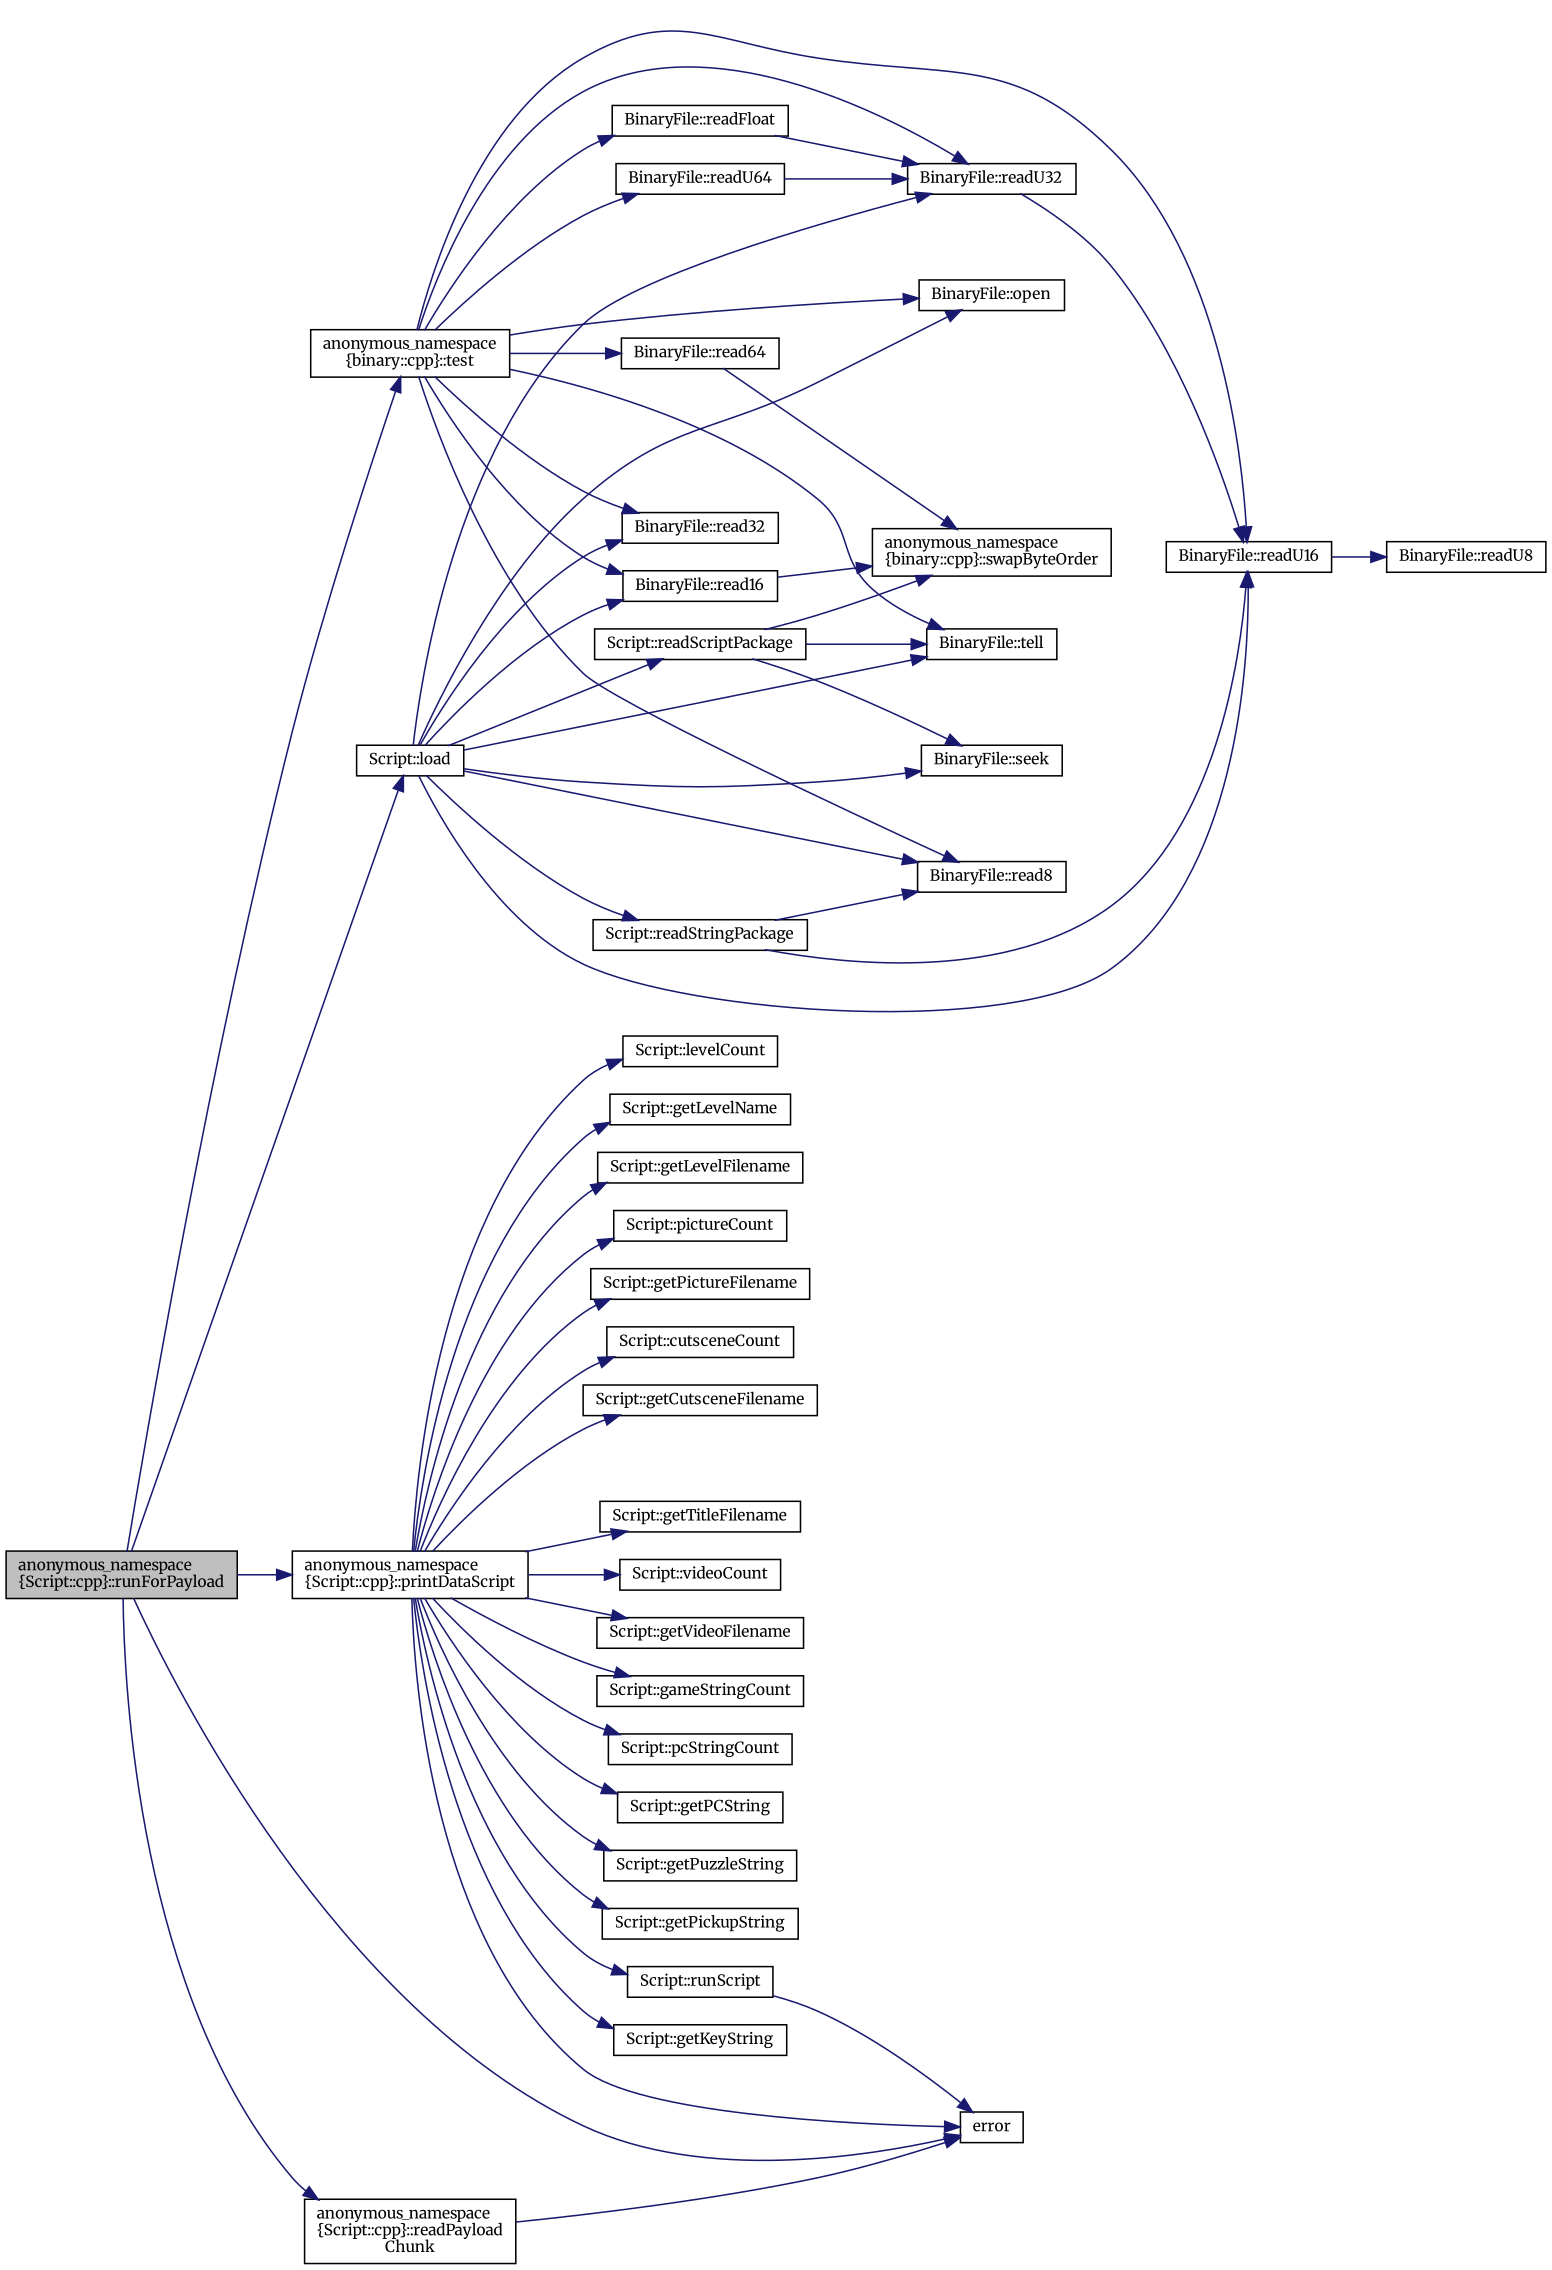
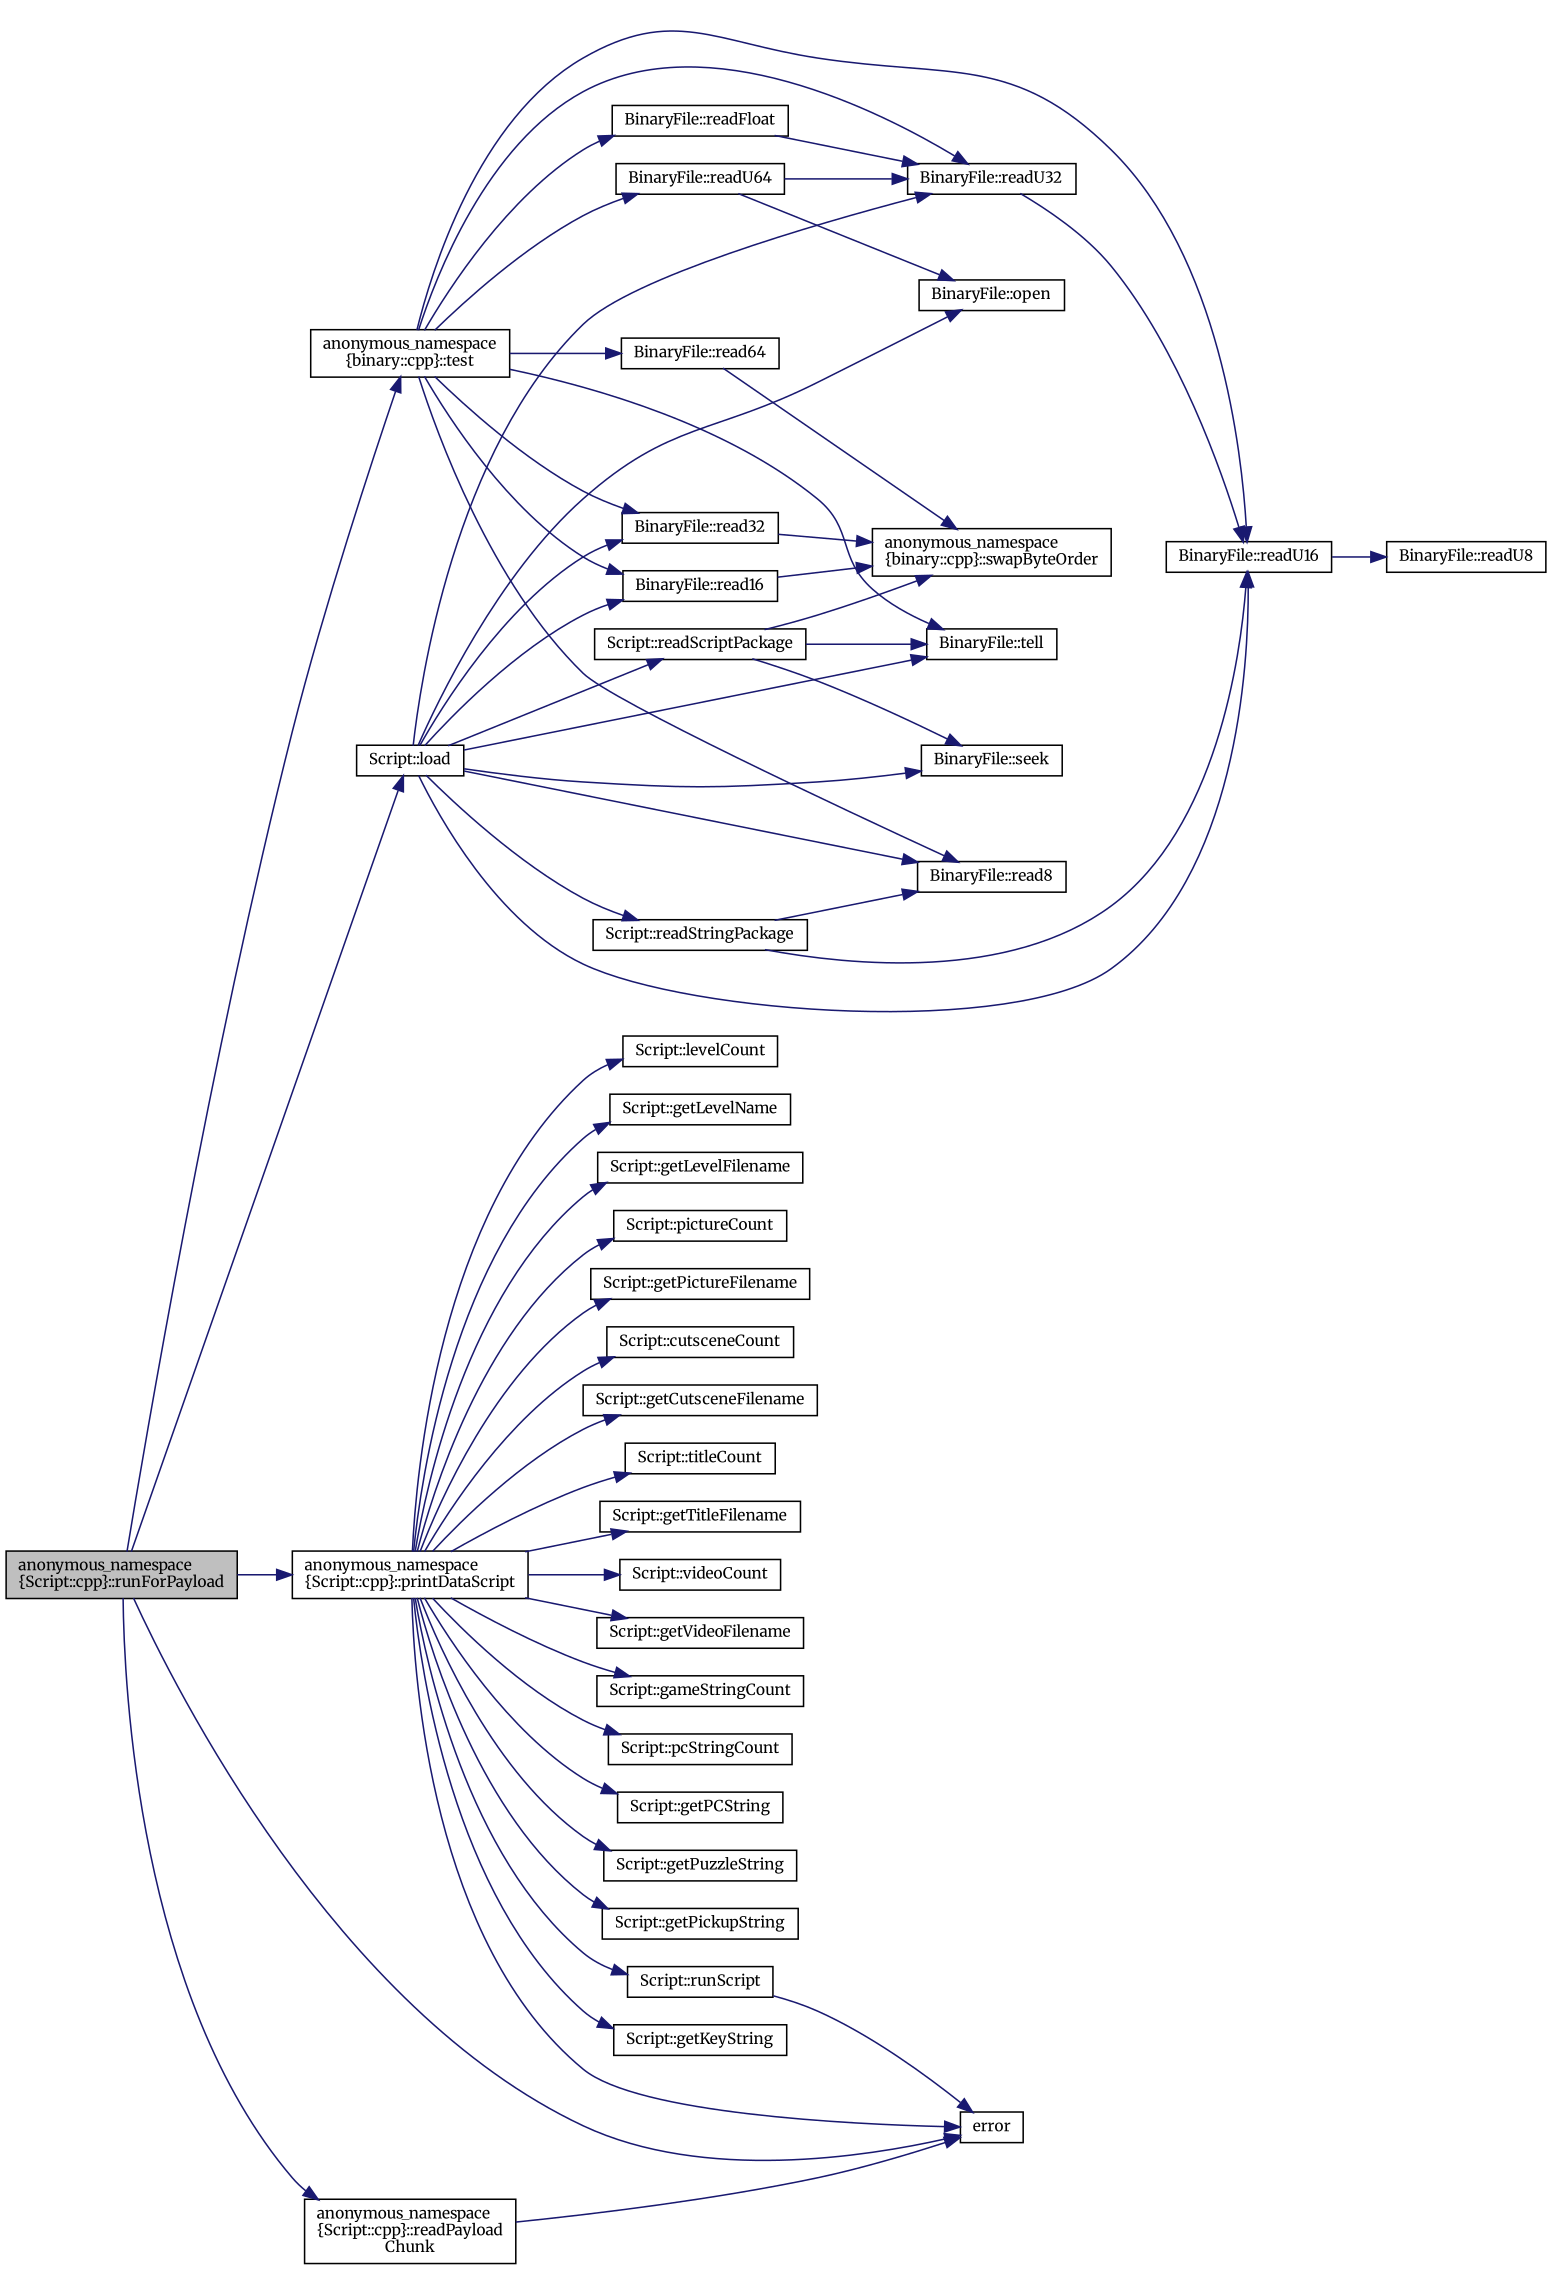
edge "anonymous_namespace {binary::cpp}::test" -> "BinaryFile::open": now "BinaryFile::readU64" -> "BinaryFile::open"
edge "BinaryFile::read32" -> "anonymous_namespace {binary::cpp}::swapByteOrder": added
node "Script::titleCount": added
